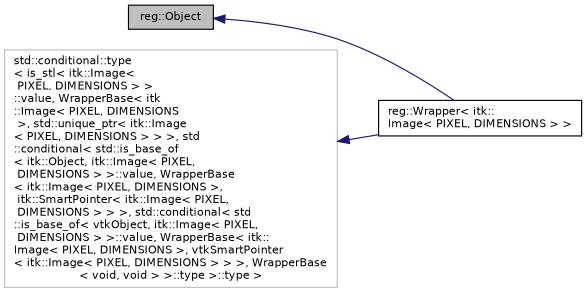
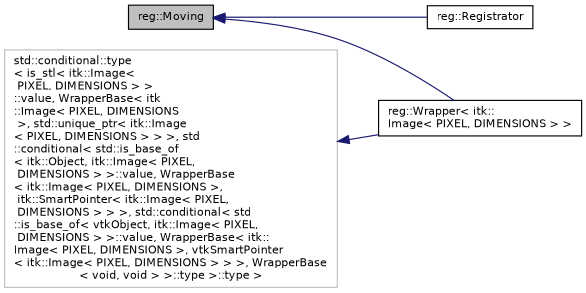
node "reg::Object": label "reg::Object" -> "reg::Moving"
node "reg::Registrator": added
